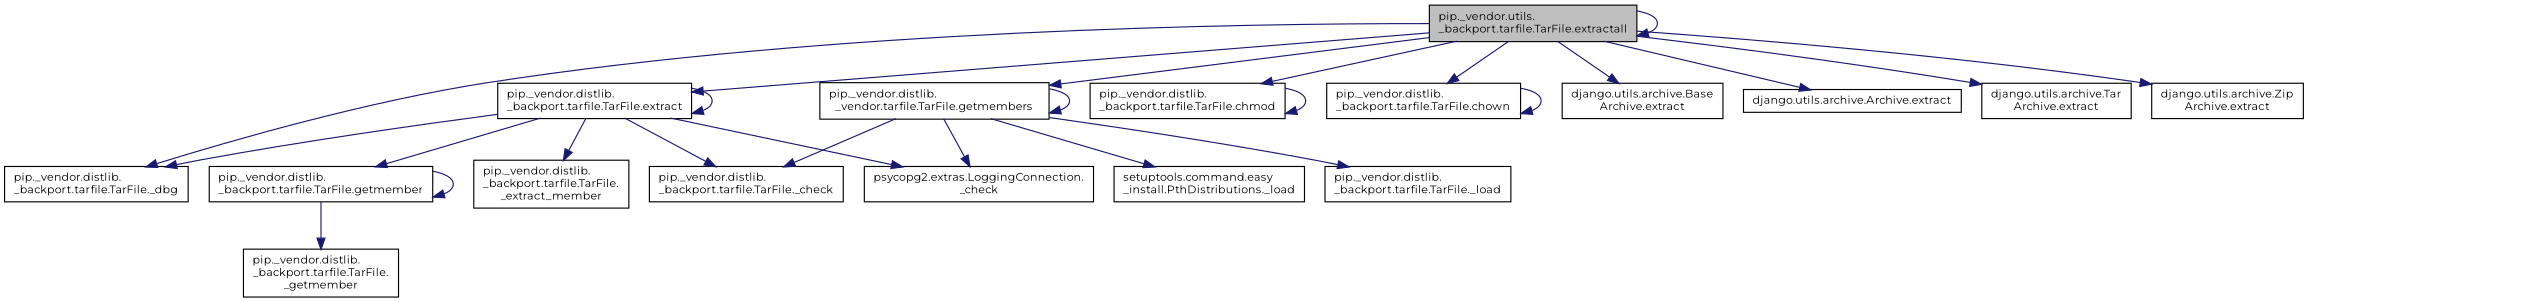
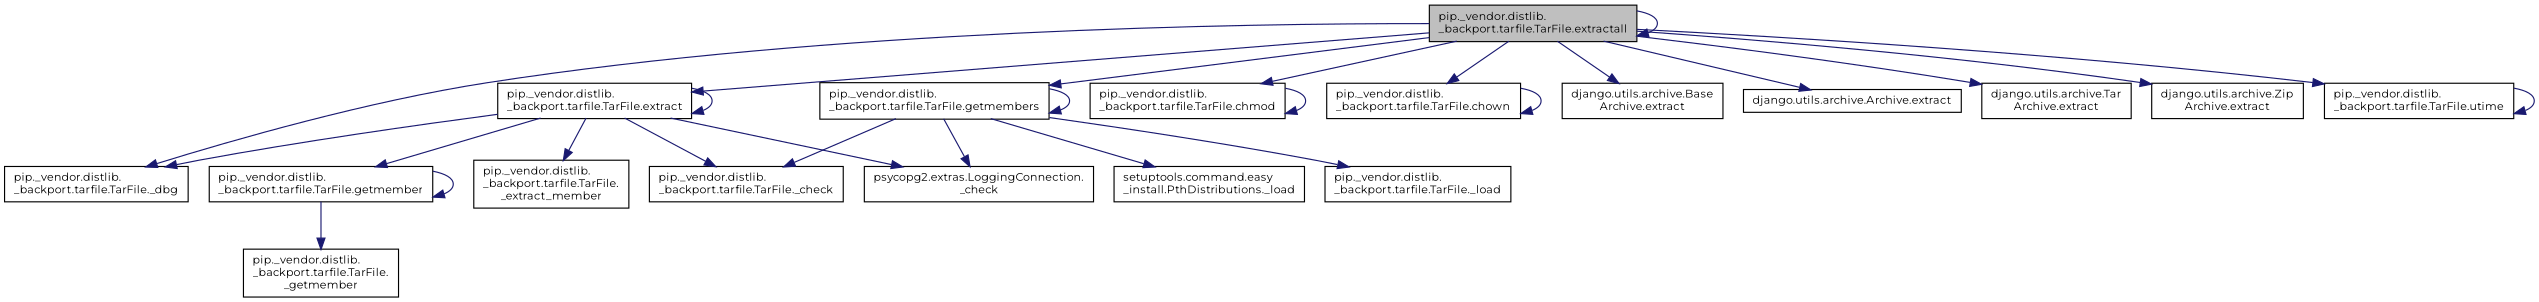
node "pip._vendor.utils. _backport.tarfile.TarFile.extractall": label "pip._vendor.utils. _backport.tarfile.TarFile.extractall" -> "pip._vendor.distlib. _backport.tarfile.TarFile.extractall"
node "pip._vendor.distlib. _vendor.tarfile.TarFile.getmembers": label "pip._vendor.distlib. _vendor.tarfile.TarFile.getmembers" -> "pip._vendor.distlib. _backport.tarfile.TarFile.getmembers"
node "pip._vendor.distlib. _backport.tarfile.TarFile.utime": added
